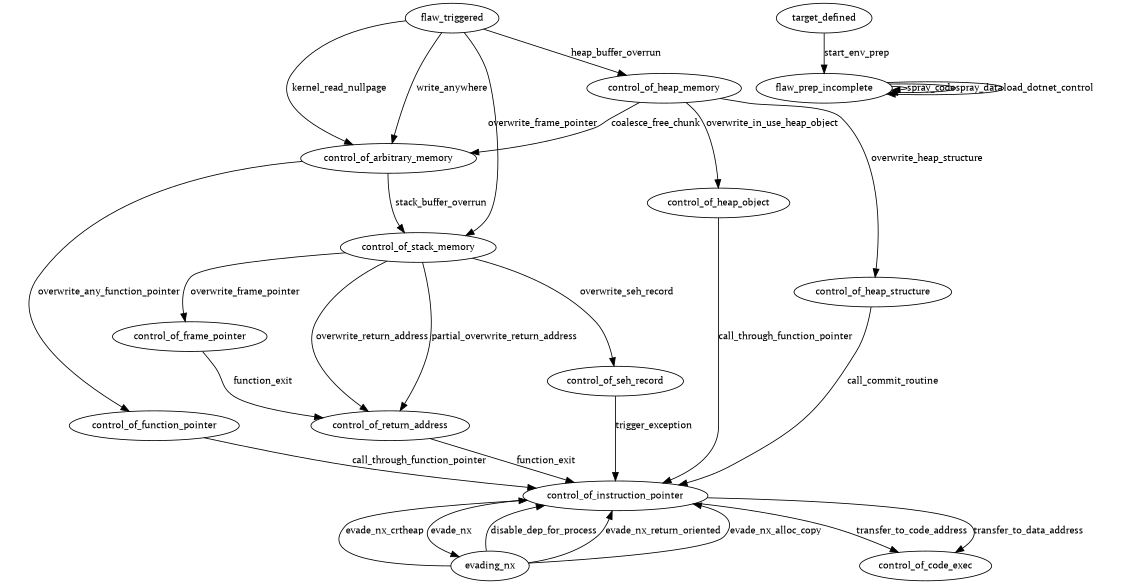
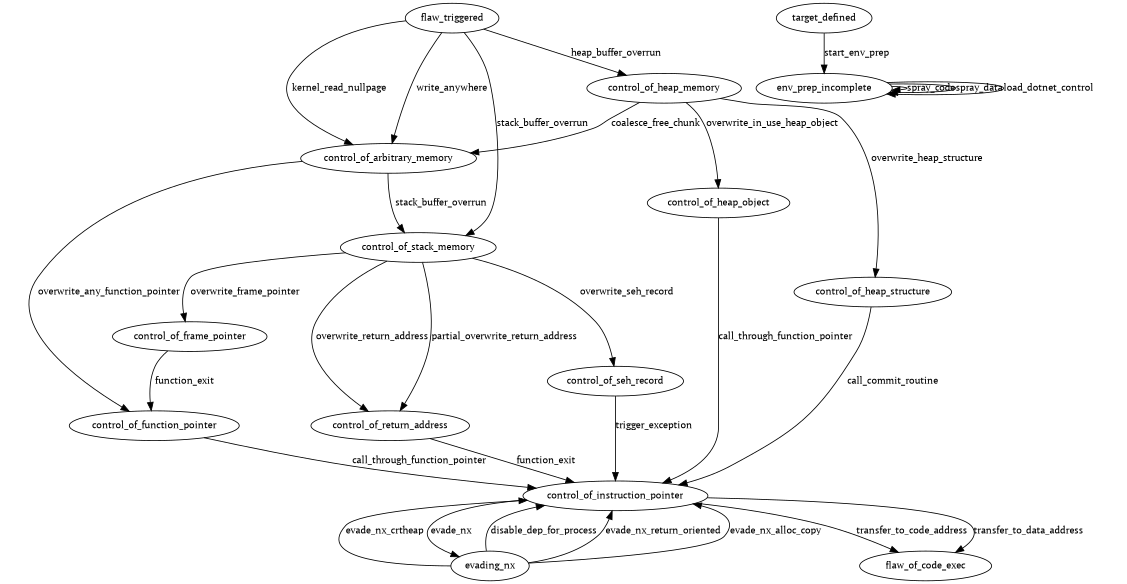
node "flaw_prep_incomplete": label "flaw_prep_incomplete" -> "env_prep_incomplete"
edge "flaw_triggered" -> "control_of_stack_memory": label "overwrite_frame_pointer" -> "stack_buffer_overrun"
edge "control_of_frame_pointer" -> "control_of_return_address": now "control_of_frame_pointer" -> "control_of_function_pointer"
node "control_of_code_exec": label "control_of_code_exec" -> "flaw_of_code_exec"
